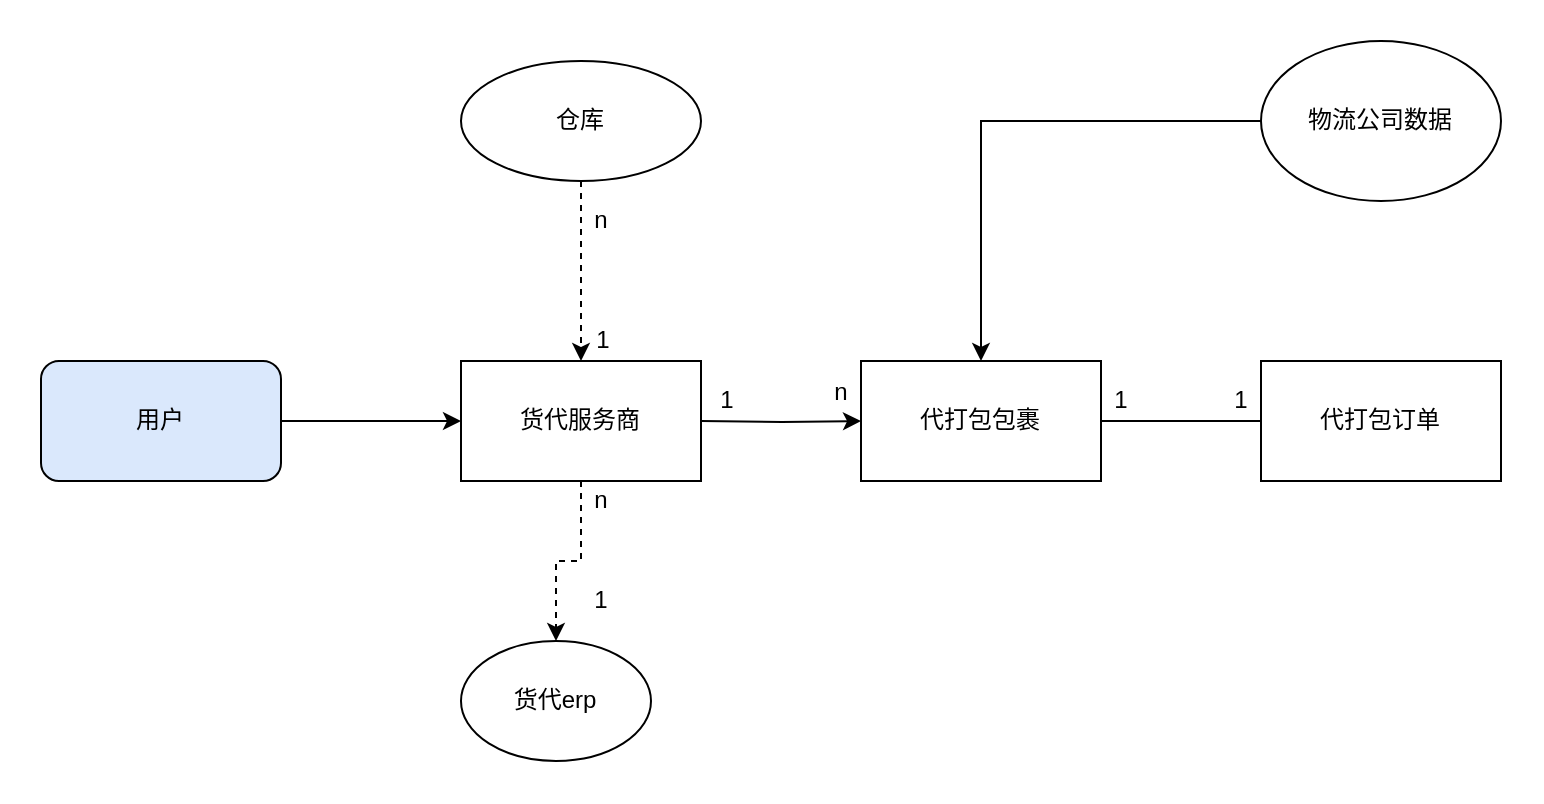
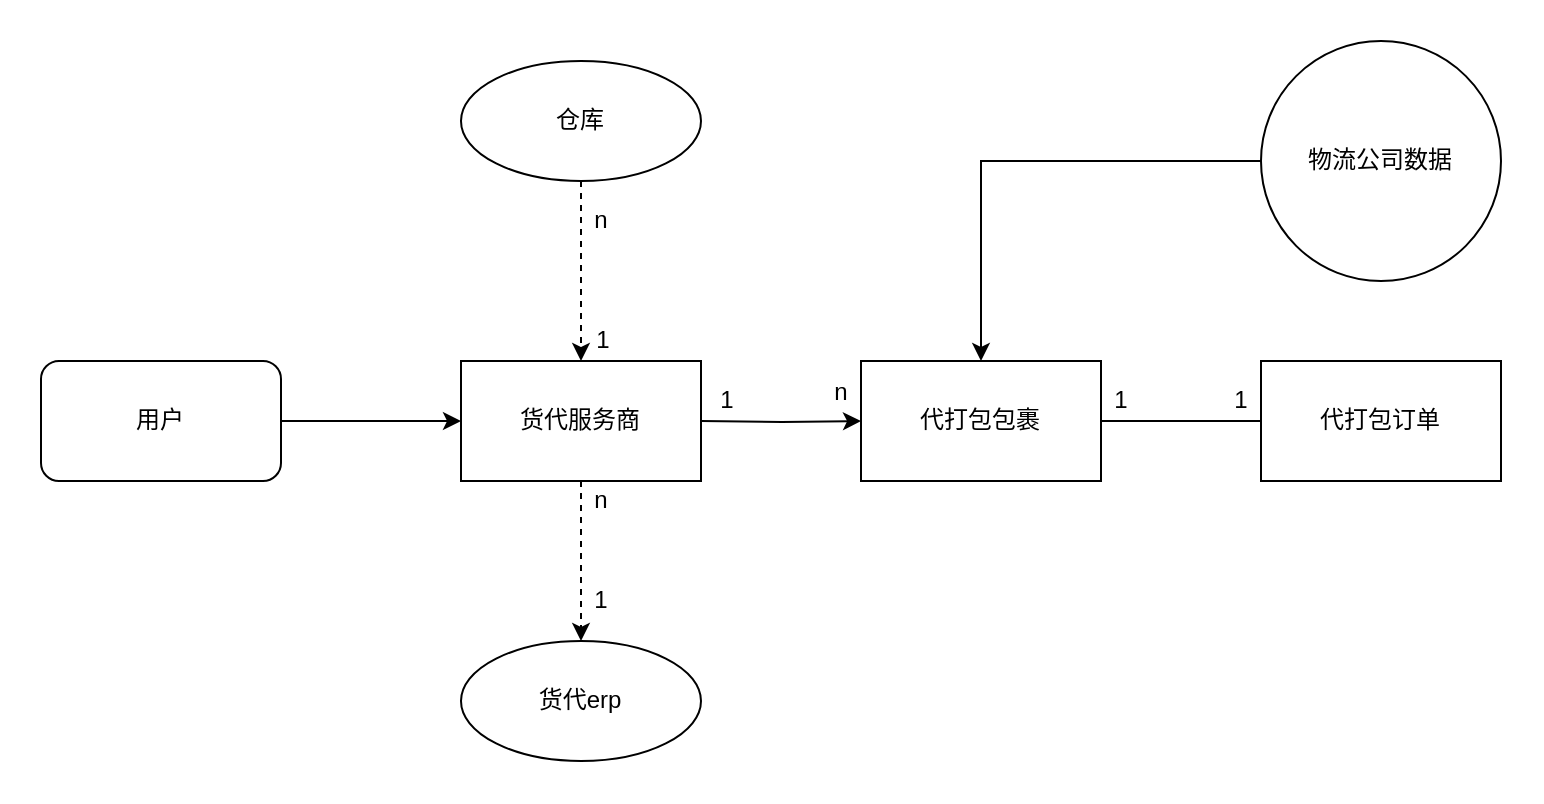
node "物流公司数据": size 240x160 -> 240x240
node "用户": fillcolor #dae8fc -> #ffffff
node "货代erp": size 190x120 -> 240x120
